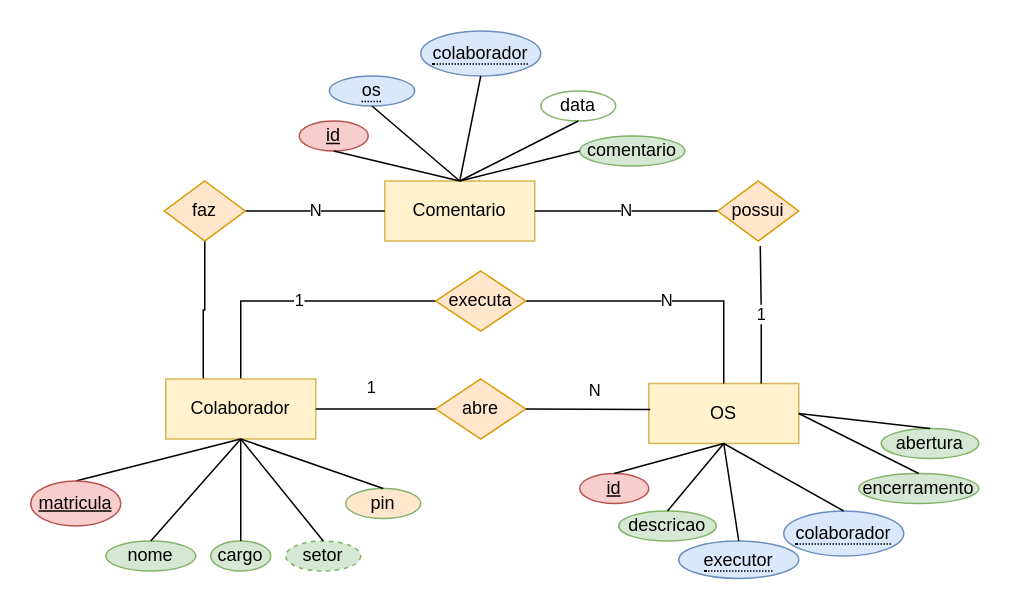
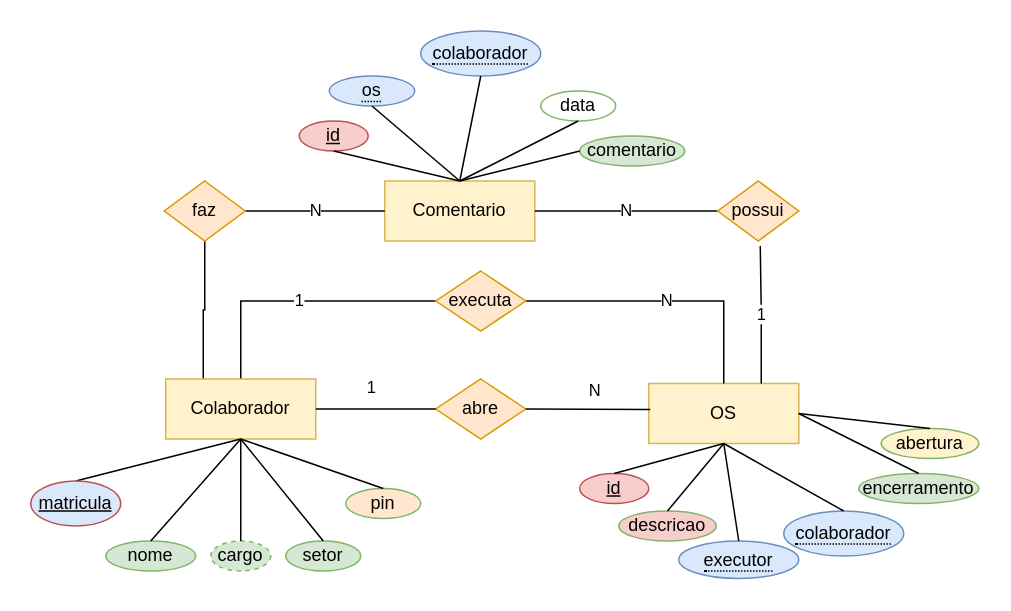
node "abertura": fillcolor #d5e8d4 -> #fff2cc
node "matricula": fillcolor #f8cecc -> #dae8fc
node "descricao": fillcolor #d5e8d4 -> #f8cecc
node "cargo": style solid -> dashed
node "setor": style dashed -> solid
